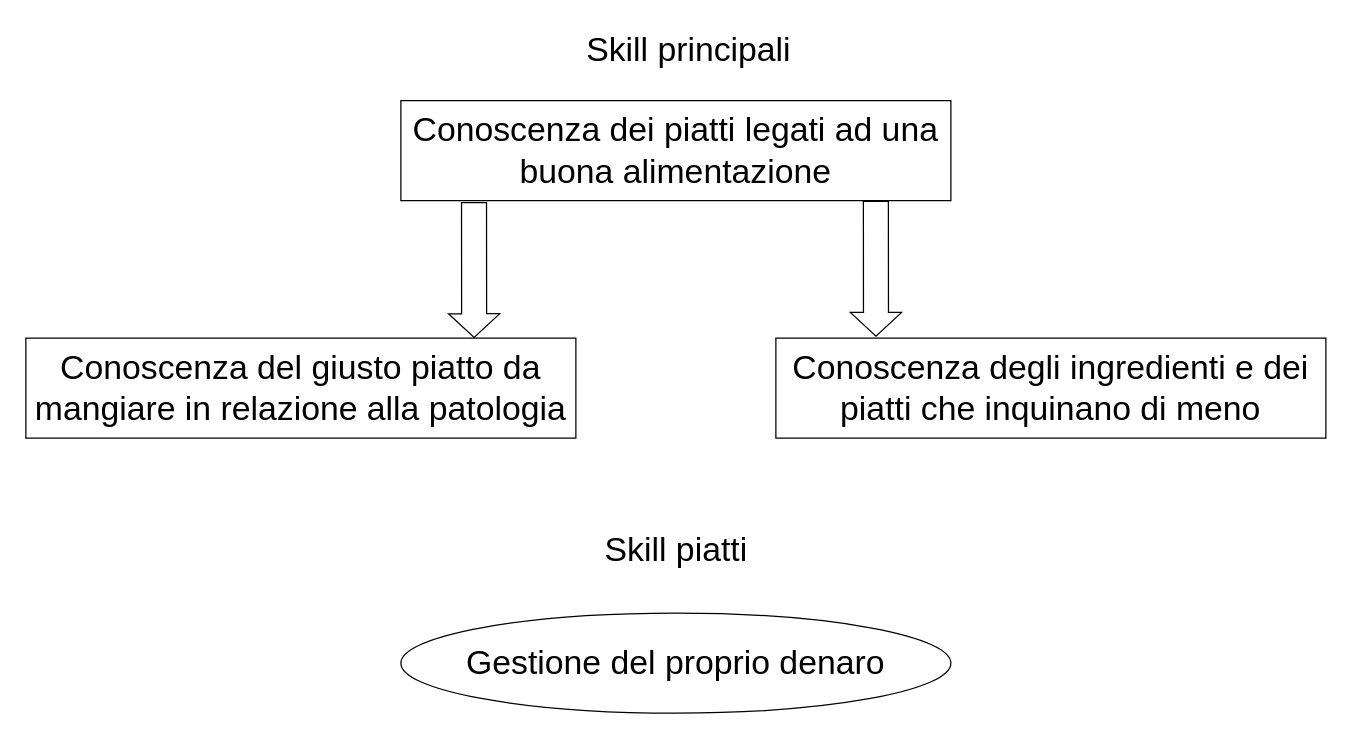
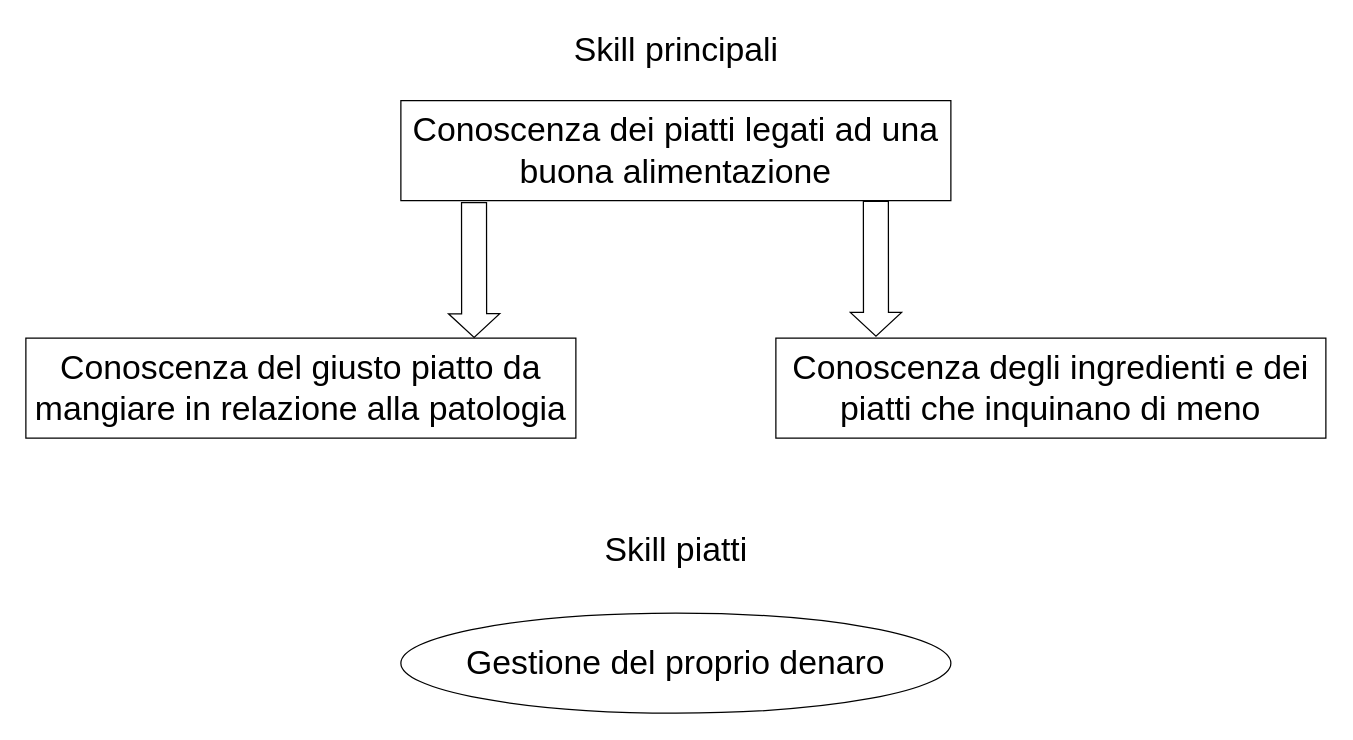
node "Skill principali": moved (688, 51) -> (676, 51)
